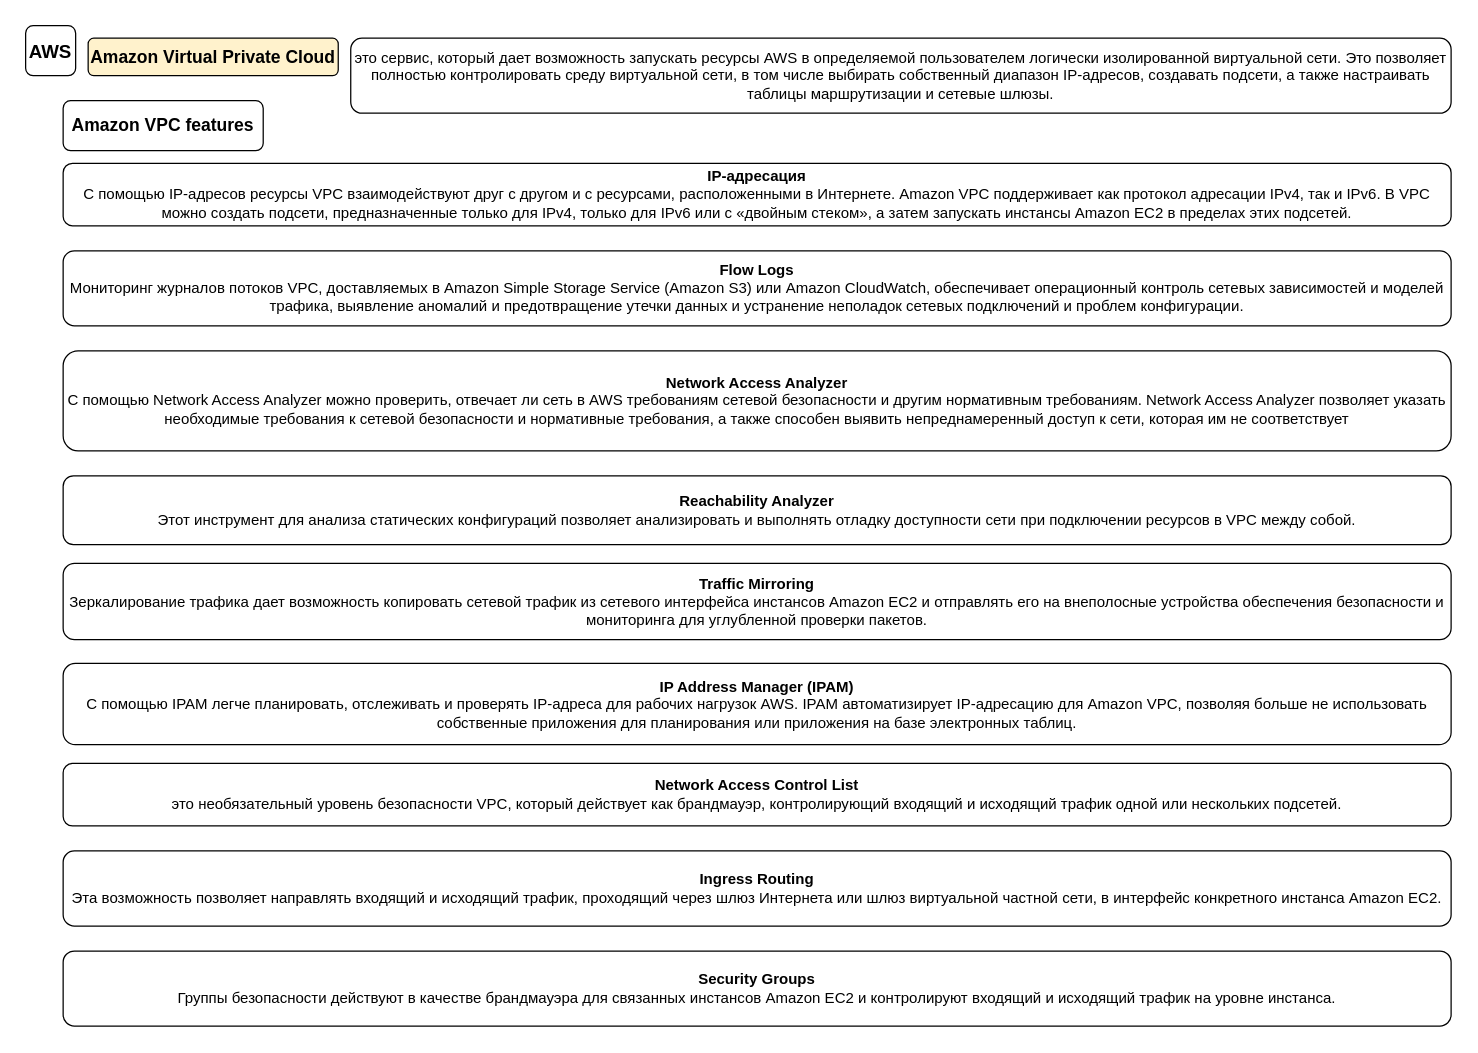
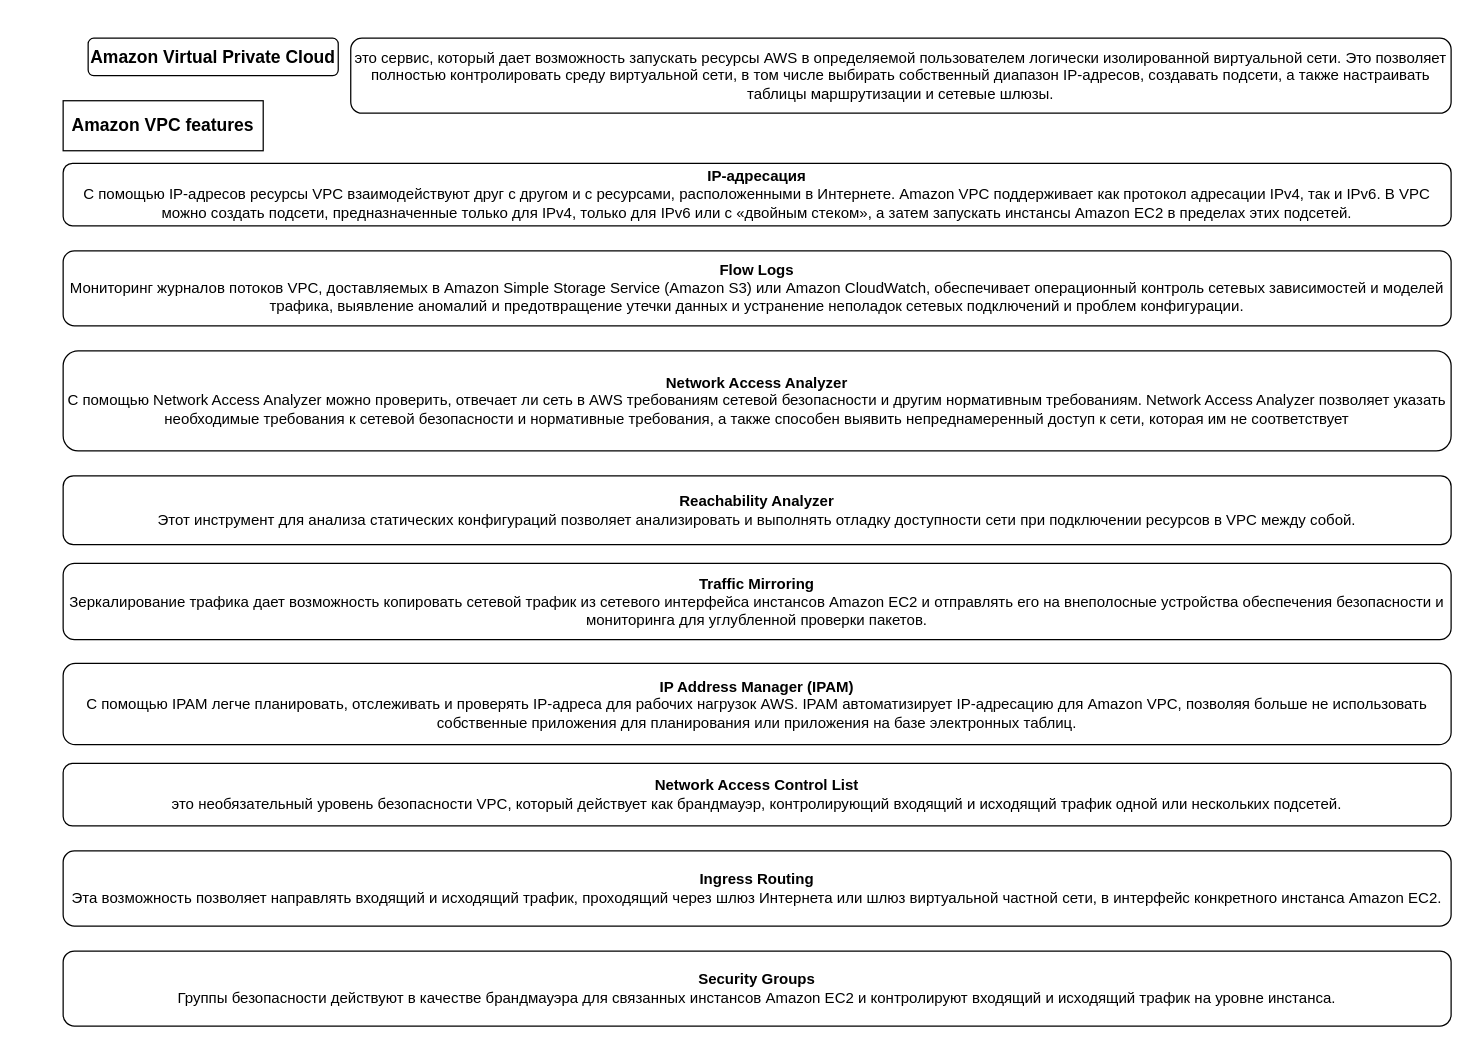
node "AWS": removed
node "Amazon Virtual Private Cloud": fillcolor #fff2cc -> #ffffff
node "Amazon VPC features": shape rounded rectangle -> rectangle
